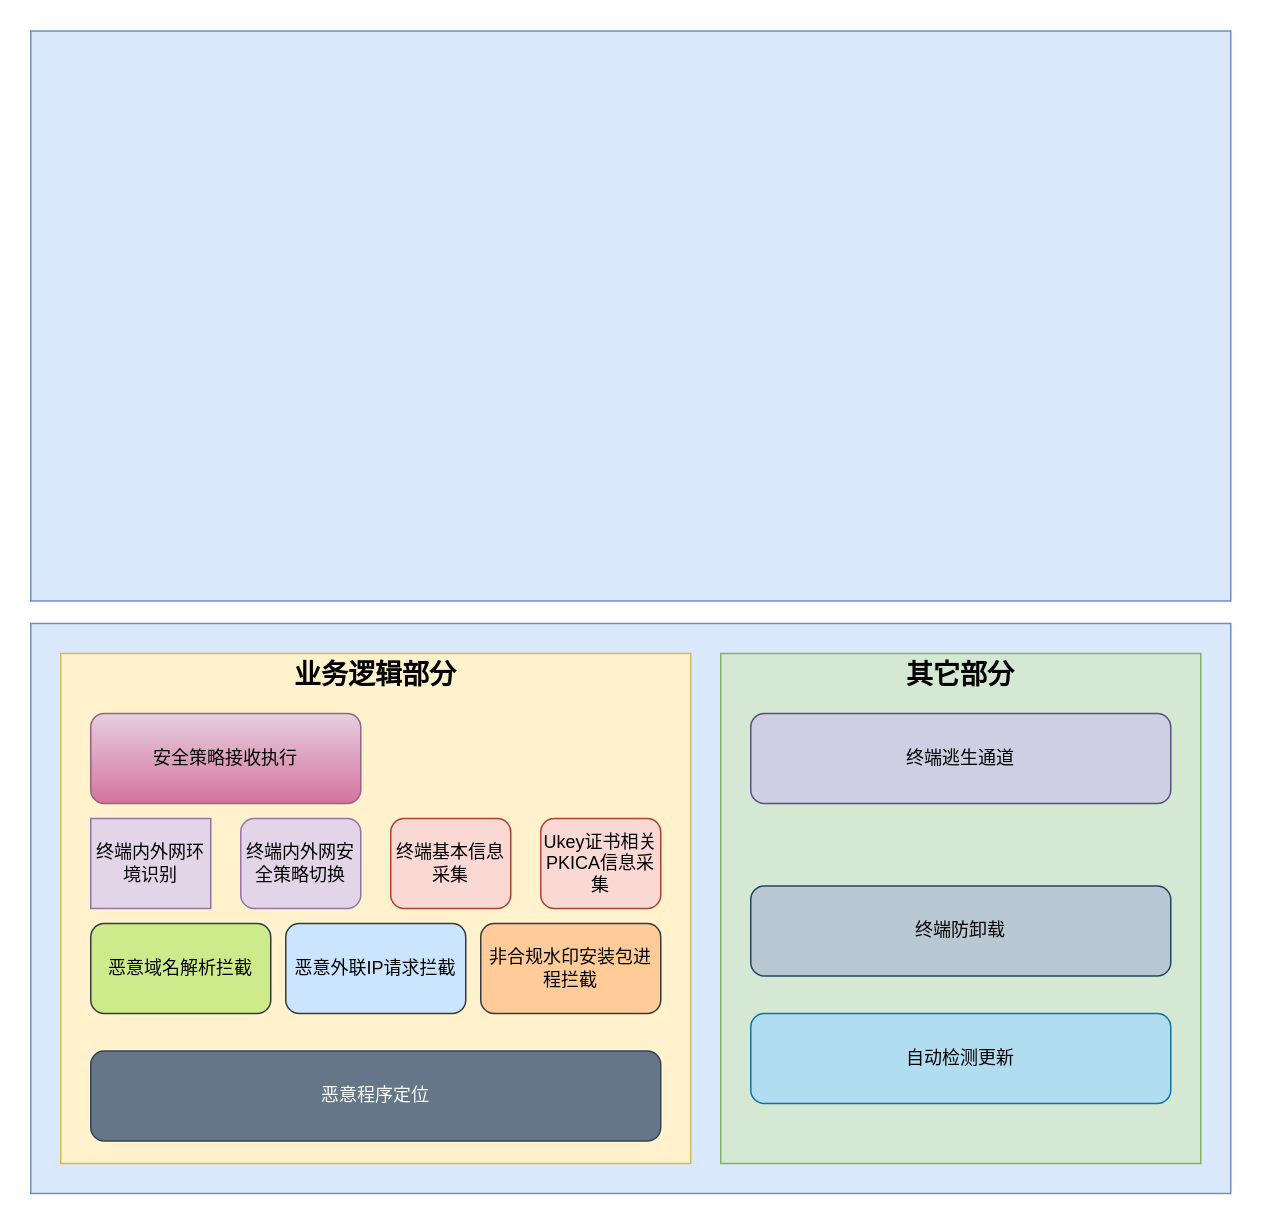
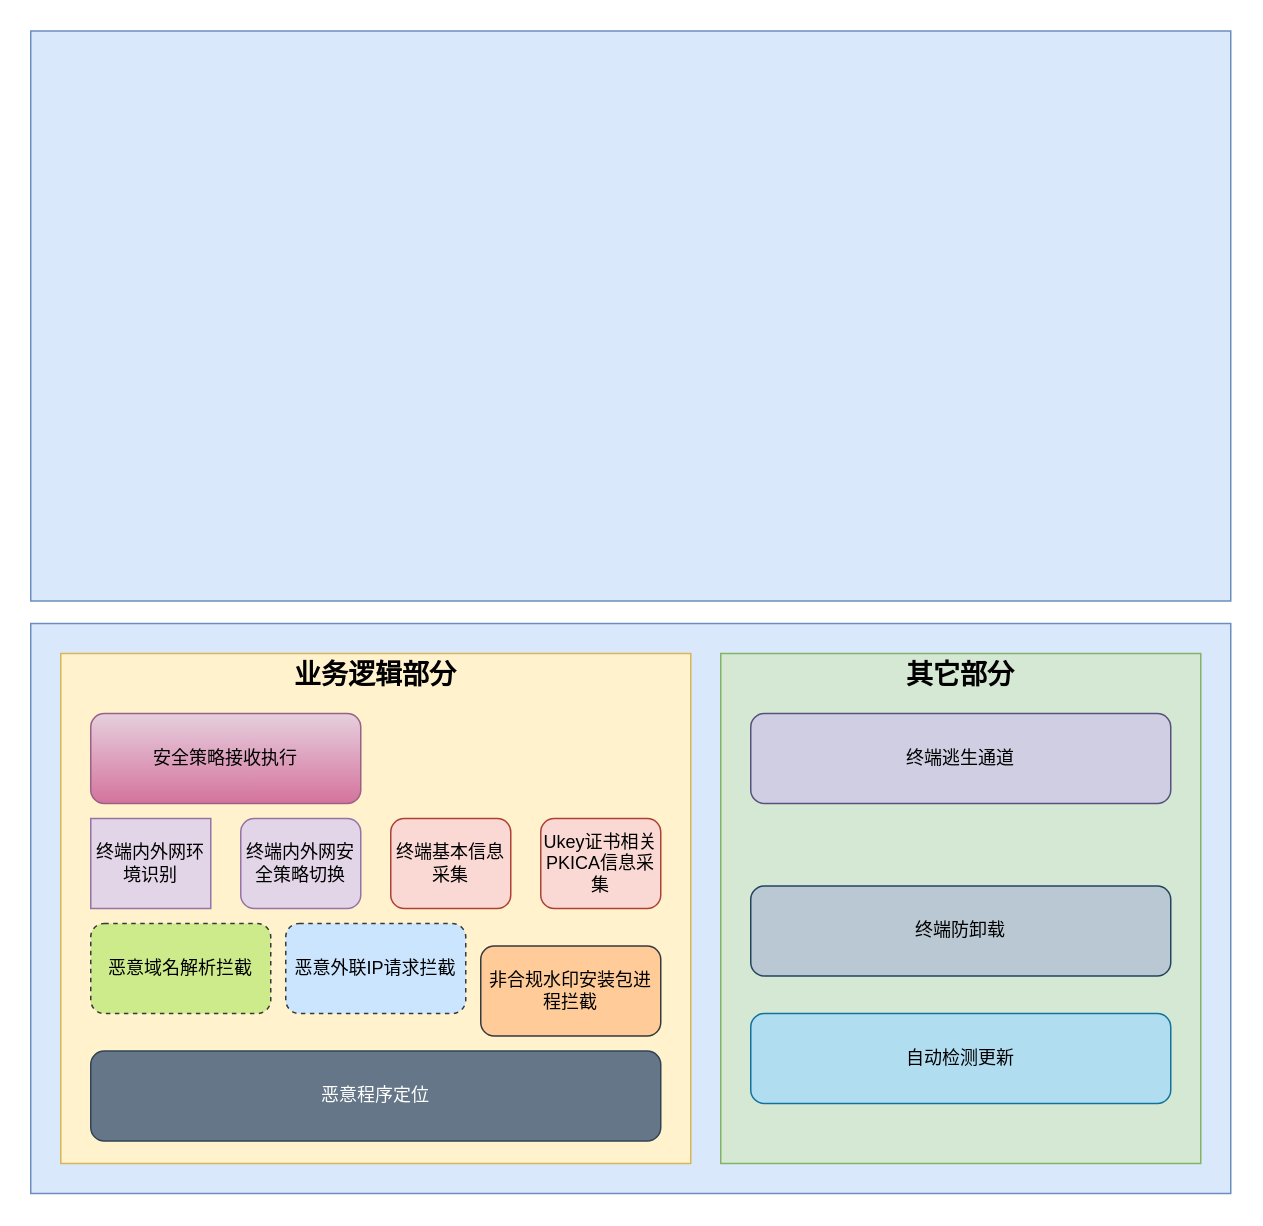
node "恶意域名解析拦截": style solid -> dashed
node "恶意外联IP请求拦截": style solid -> dashed
node "非合规水印安装包进程拦截": moved (571, 968) -> (571, 991)
